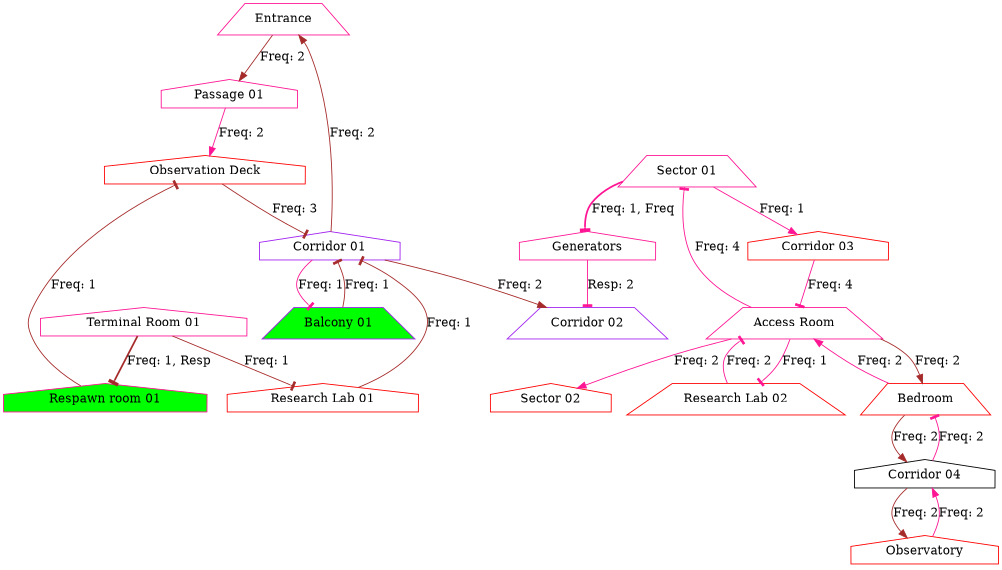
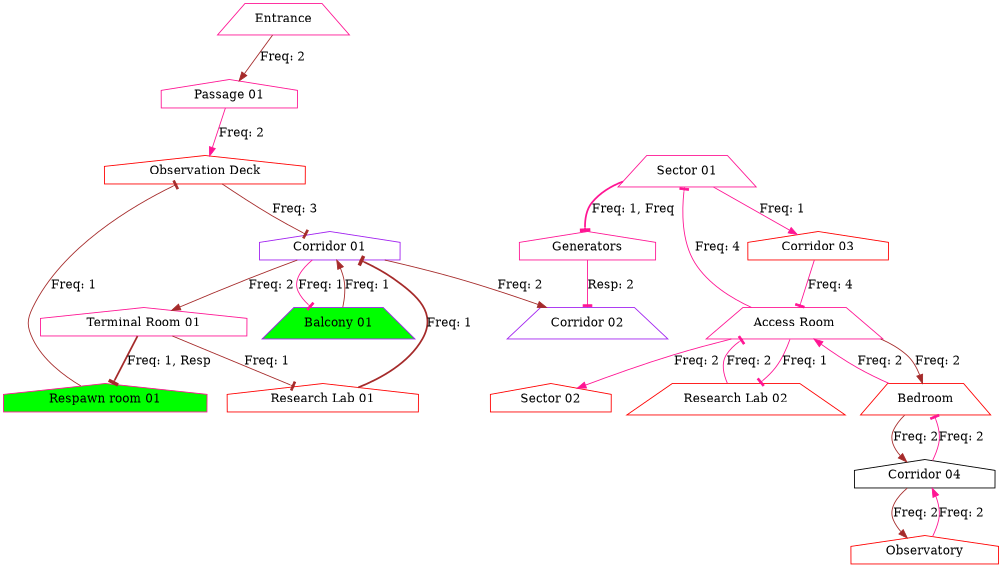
edge "Corridor 01" -> "Entrance": now "Corridor 01" -> "Terminal Room 01"
edge "Balcony 01" -> "Corridor 01": arrowhead tee -> normal
edge "Research Lab 01" -> "Corridor 01": style solid -> bold
